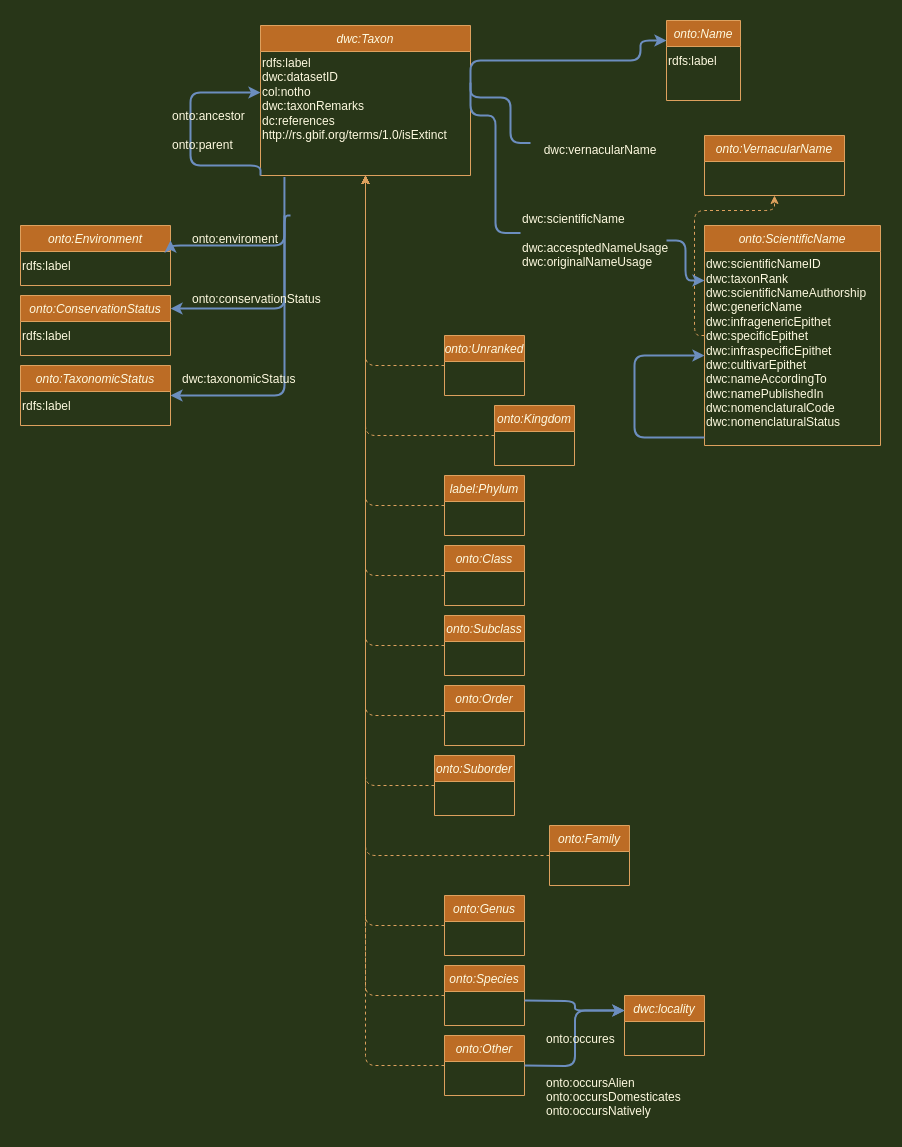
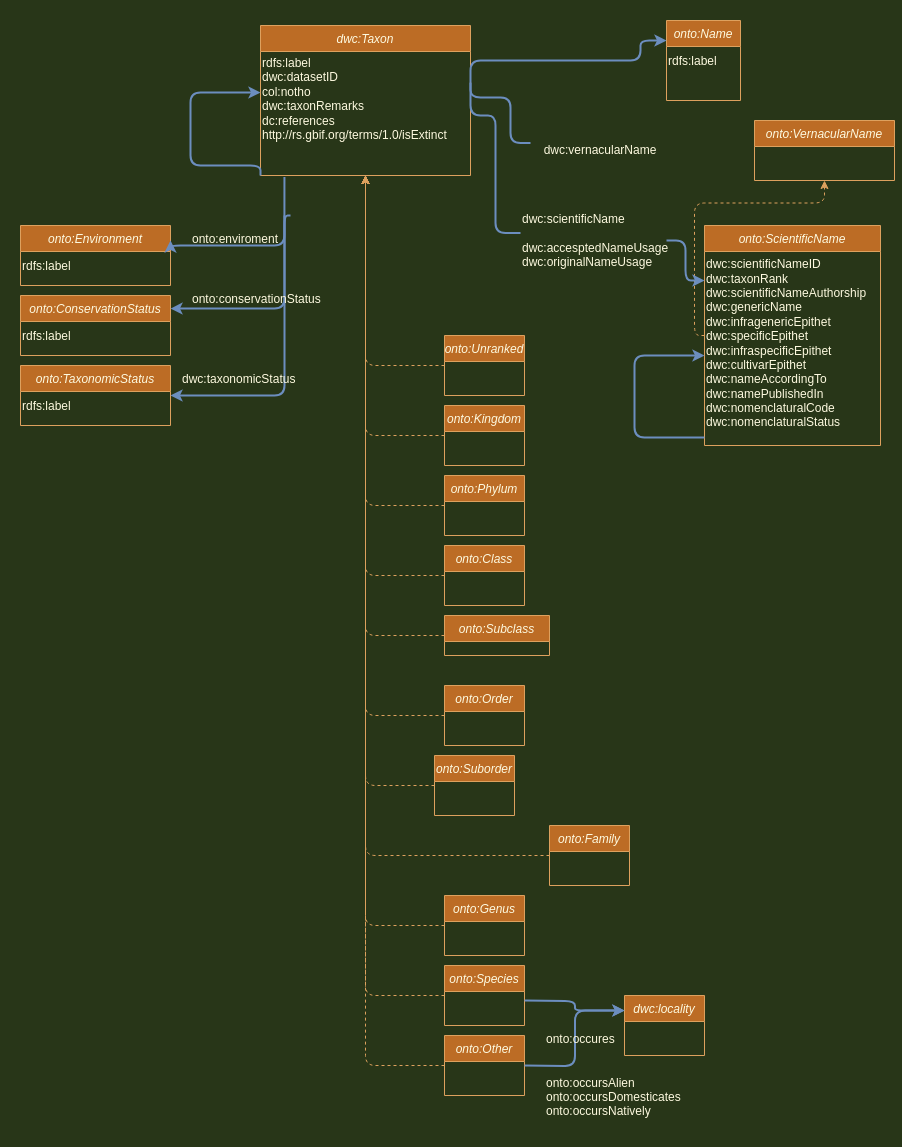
node "onto:ancestor onto:parent": removed
node "onto:VernacularName": moved (775, 166) -> (825, 151)
node "onto:Kingdom": moved (535, 436) -> (485, 436)
node "label:Phylum": label "label:Phylum" -> "onto:Phylum"
node "onto:Subclass": size 80x60 -> 105x40
